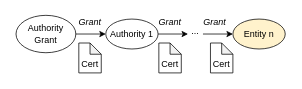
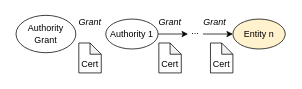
edge "Authority Grant" -> "Authority 1": removed
